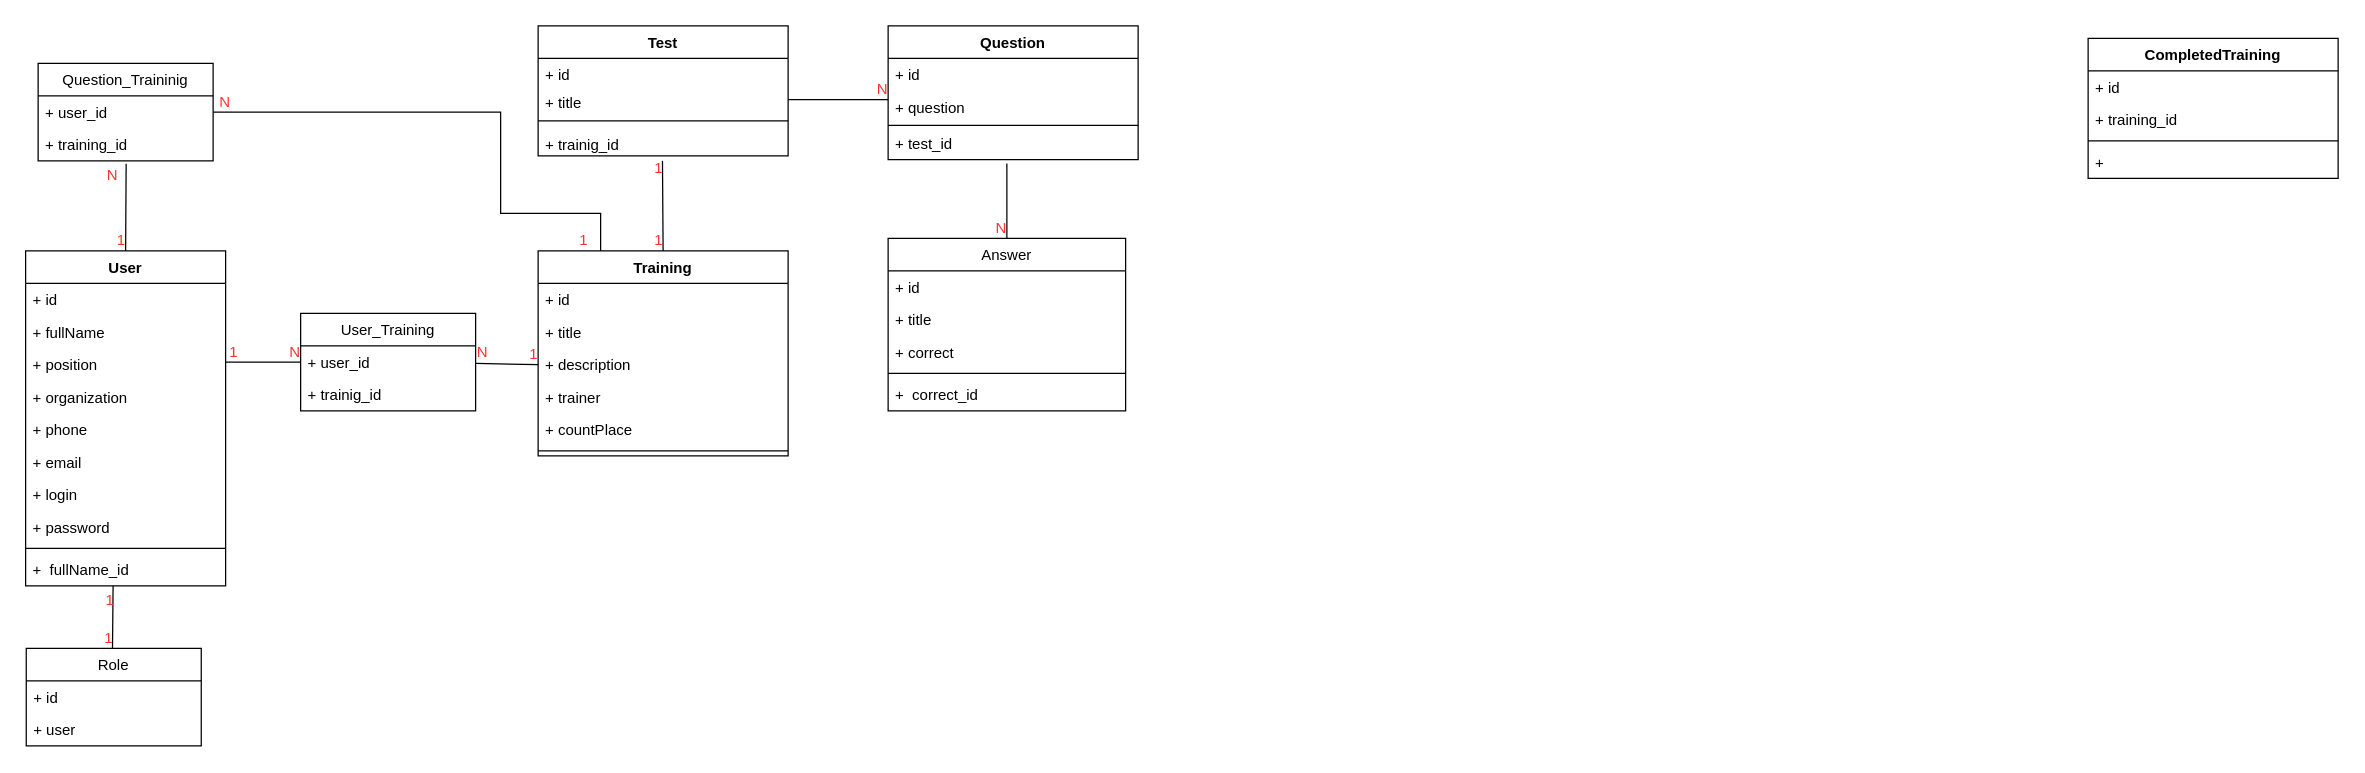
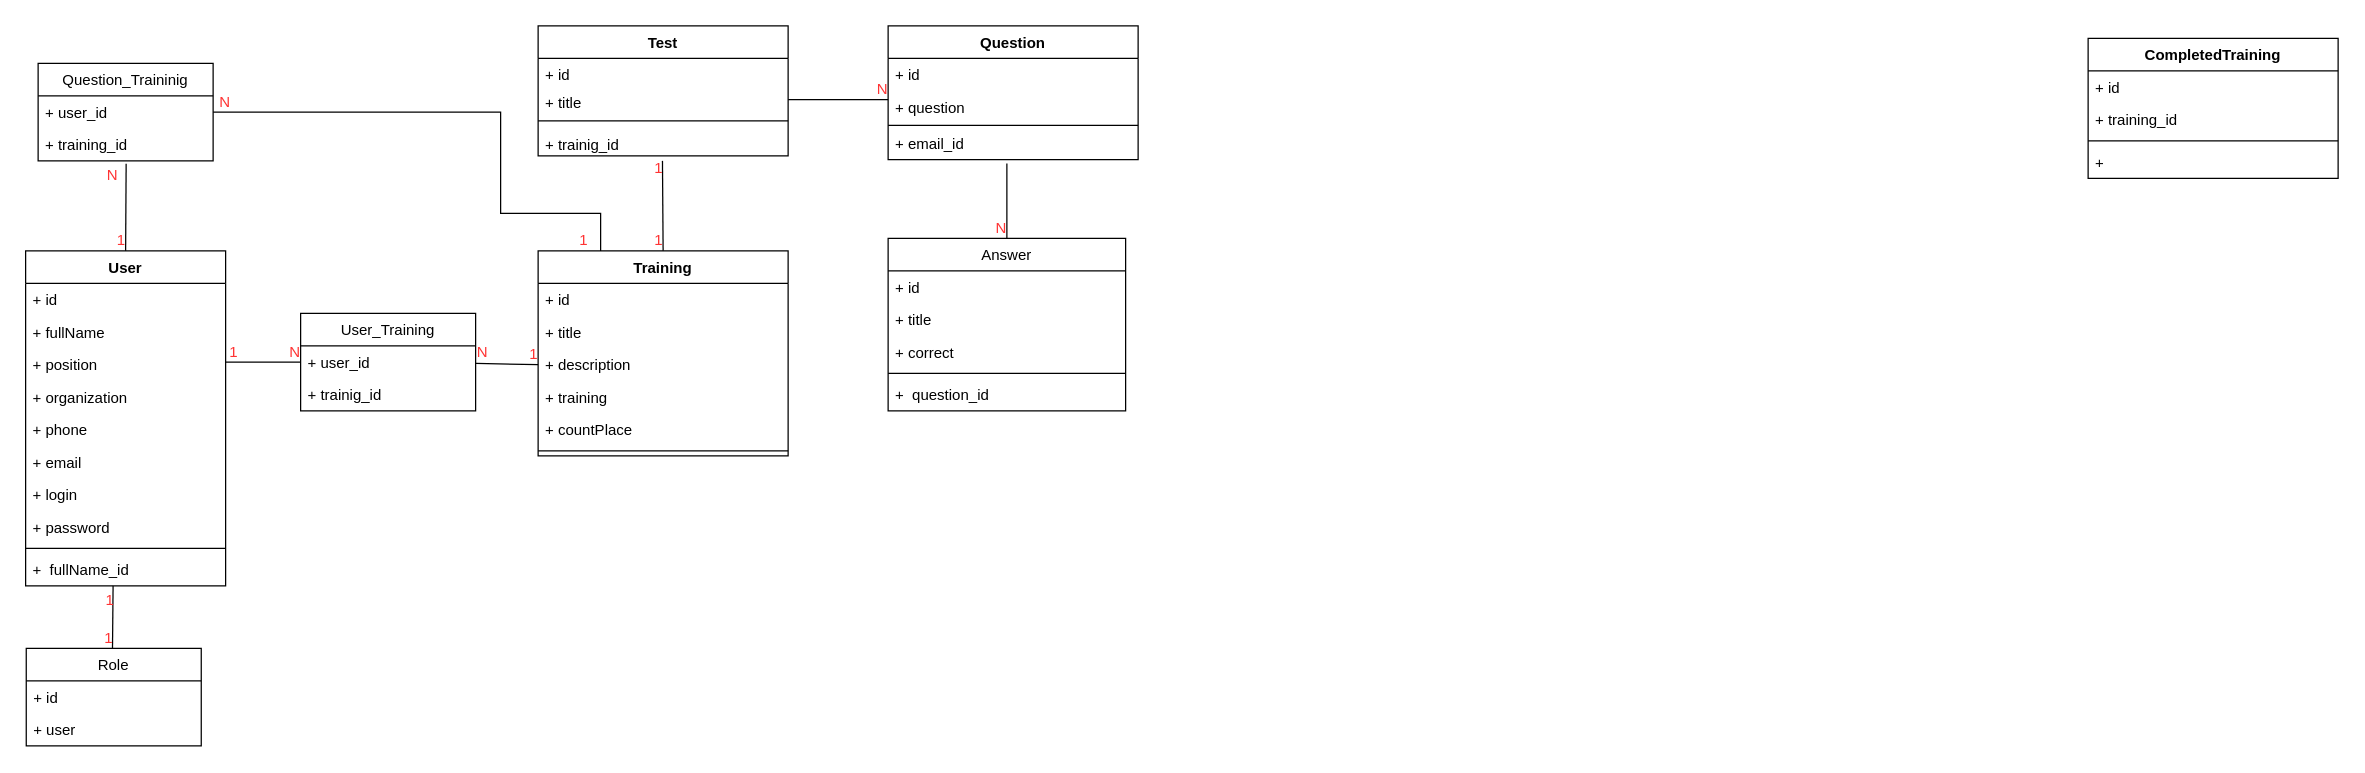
node "+ test_id": label "+ test_id" -> "+ email_id"
node "+ correct_id": label "+ correct_id" -> "+ question_id"
node "+ trainer": label "+ trainer" -> "+ training"
